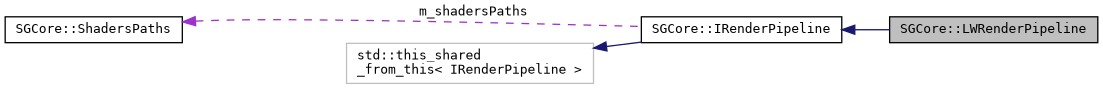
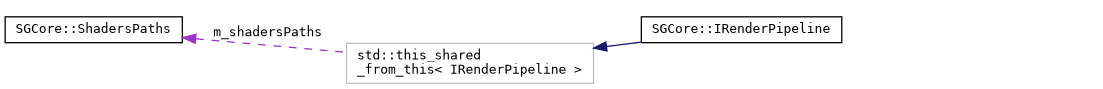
edge "SGCore::IRenderPipeline" -> "SGCore::ShadersPaths": now "std::this_shared _from_this< IRenderPipeline >" -> "SGCore::ShadersPaths"
node "SGCore::LWRenderPipeline": removed
